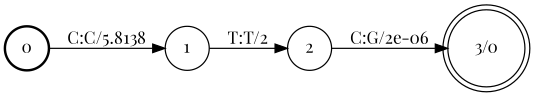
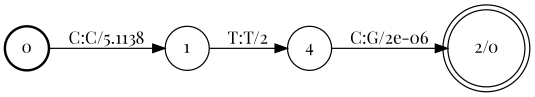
edge "0" -> "1": label "C:C/5.8138" -> "C:C/5.1138"
node "2": label "2" -> "4"
node "3/0": label "3/0" -> "2/0"
